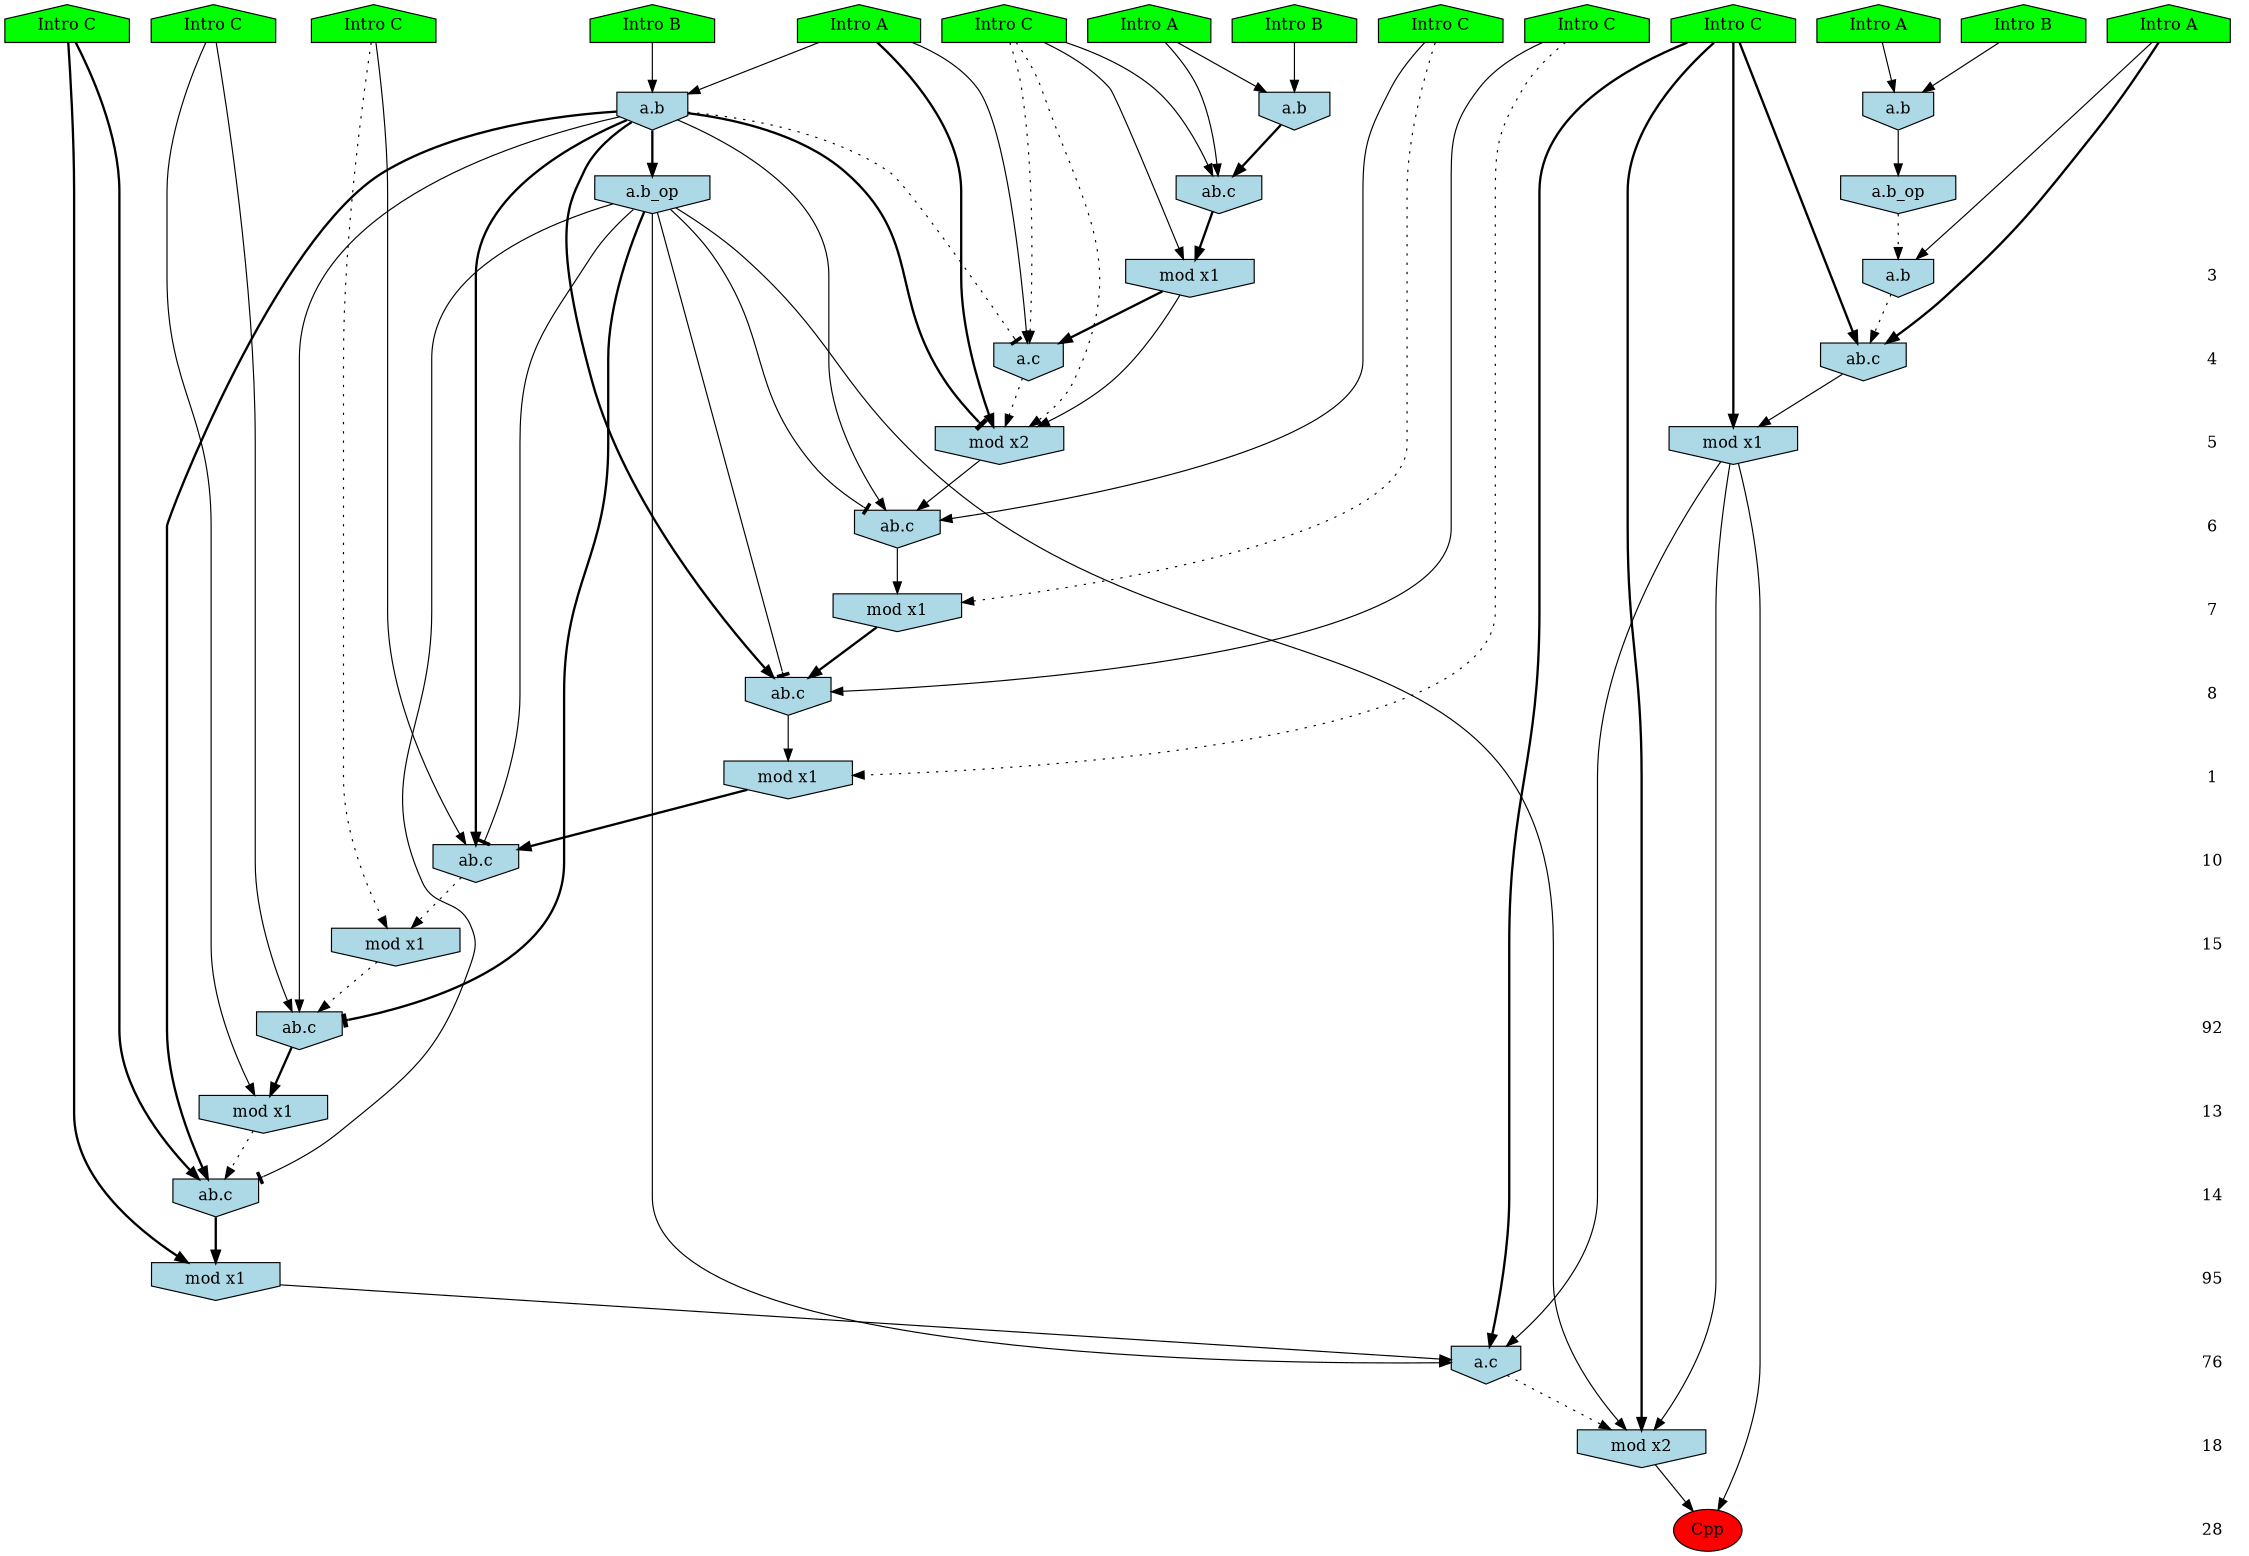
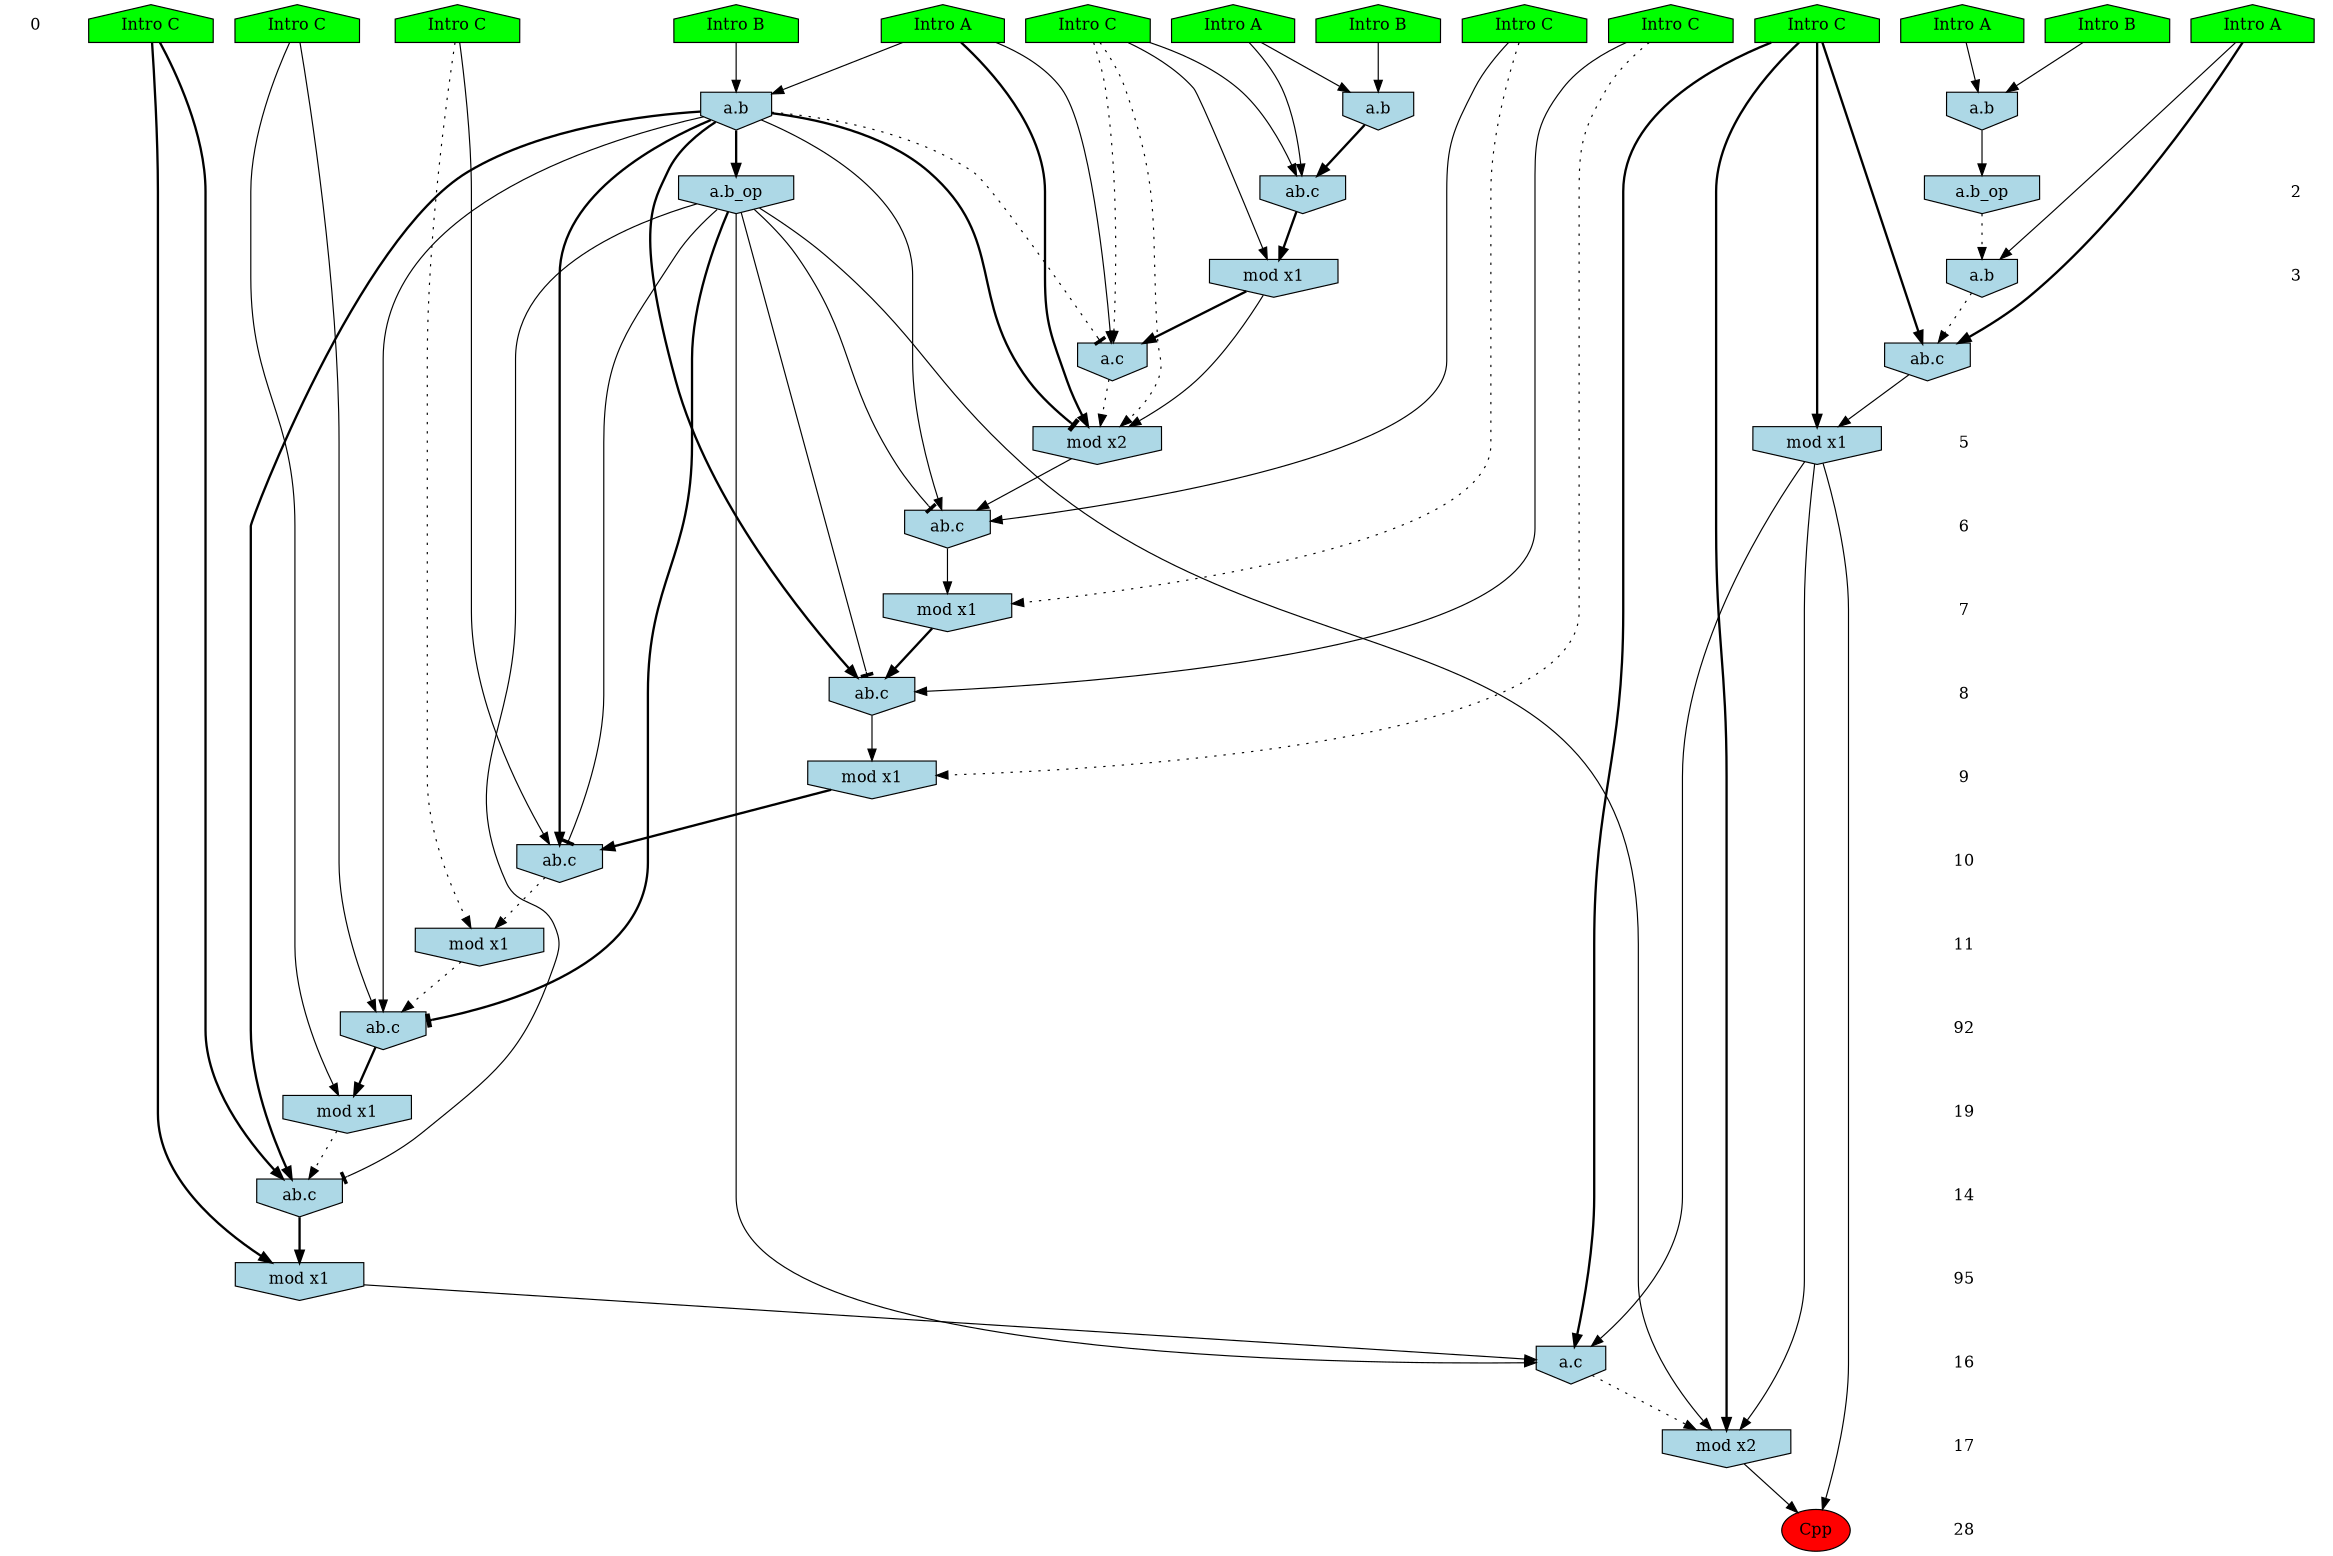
node "0": added
node "2": added
node "4": removed
node "1": label "1" -> "9"
node "15": label "15" -> "11"
node "13": label "13" -> "19"
node "76": label "76" -> "16"
node "18": label "18" -> "17"
